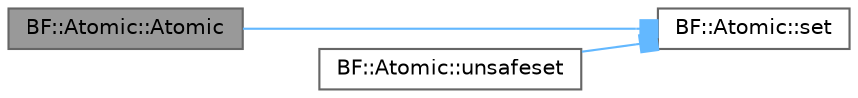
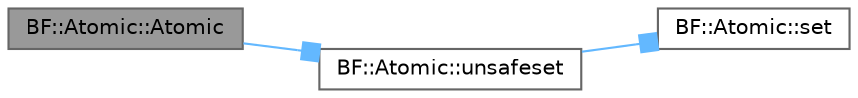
edge "BF::Atomic::Atomic" -> "BF::Atomic::set": now "BF::Atomic::Atomic" -> "BF::Atomic::unsafeset"
